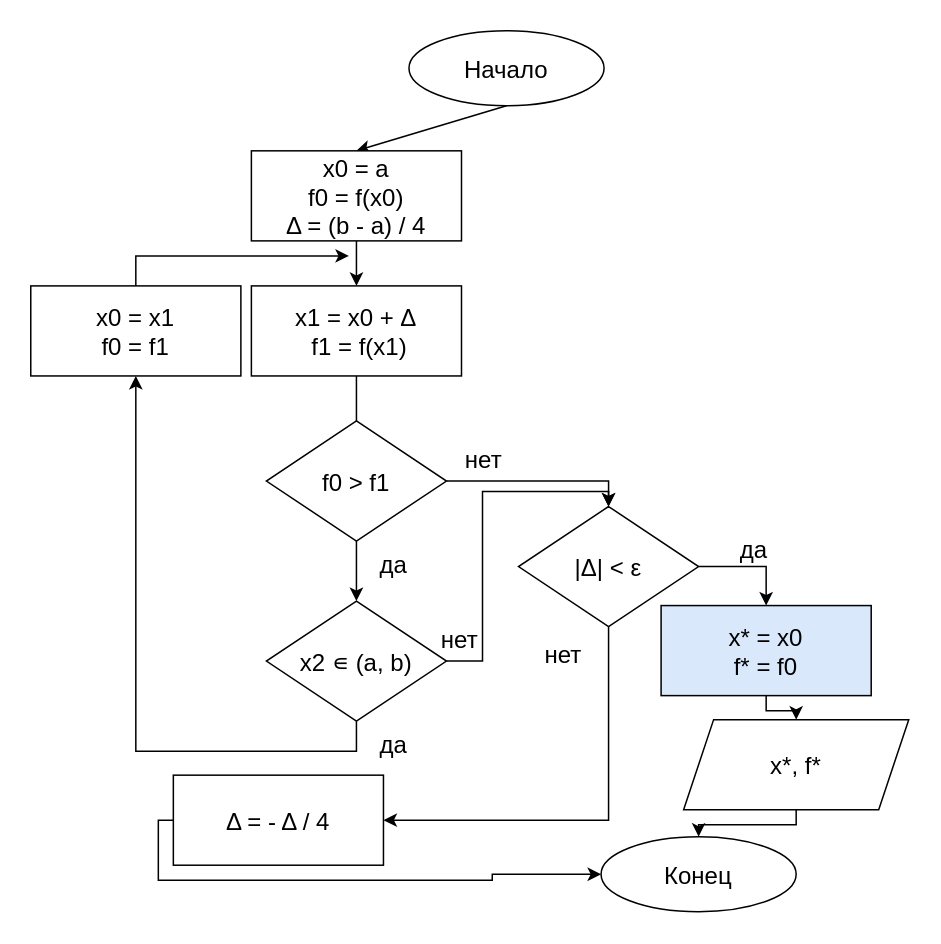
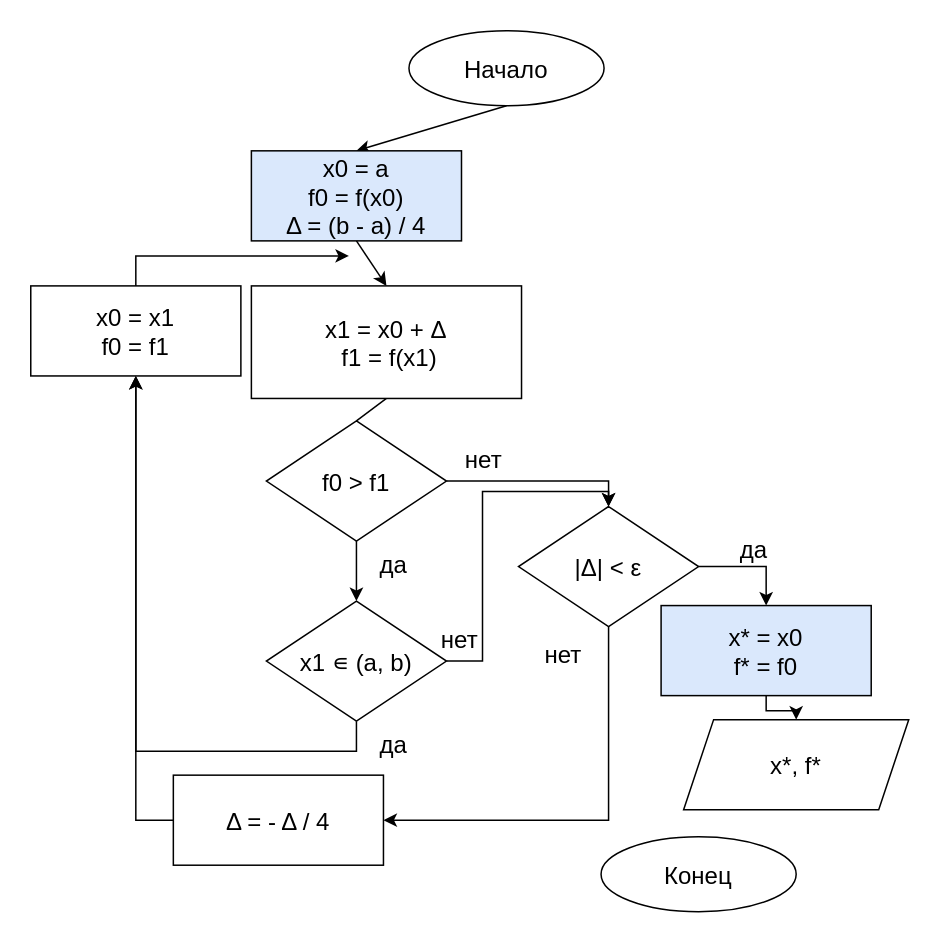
node "x0 = a f0 = f(x0) Δ = (b - a) / 4": fillcolor #ffffff -> #dae8fc
node "x1 = x0 + Δ f1 = f(x1)": size 210x90 -> 270x113
node "x2 ∊ (a, b)": label "x2 ∊ (a, b)" -> "x1 ∊ (a, b)"
edge "x*, f*" -> "Конец": removed
edge "Δ = - Δ / 4" -> "Конец": now "Δ = - Δ / 4" -> "x0 = x1 f0 = f1"
